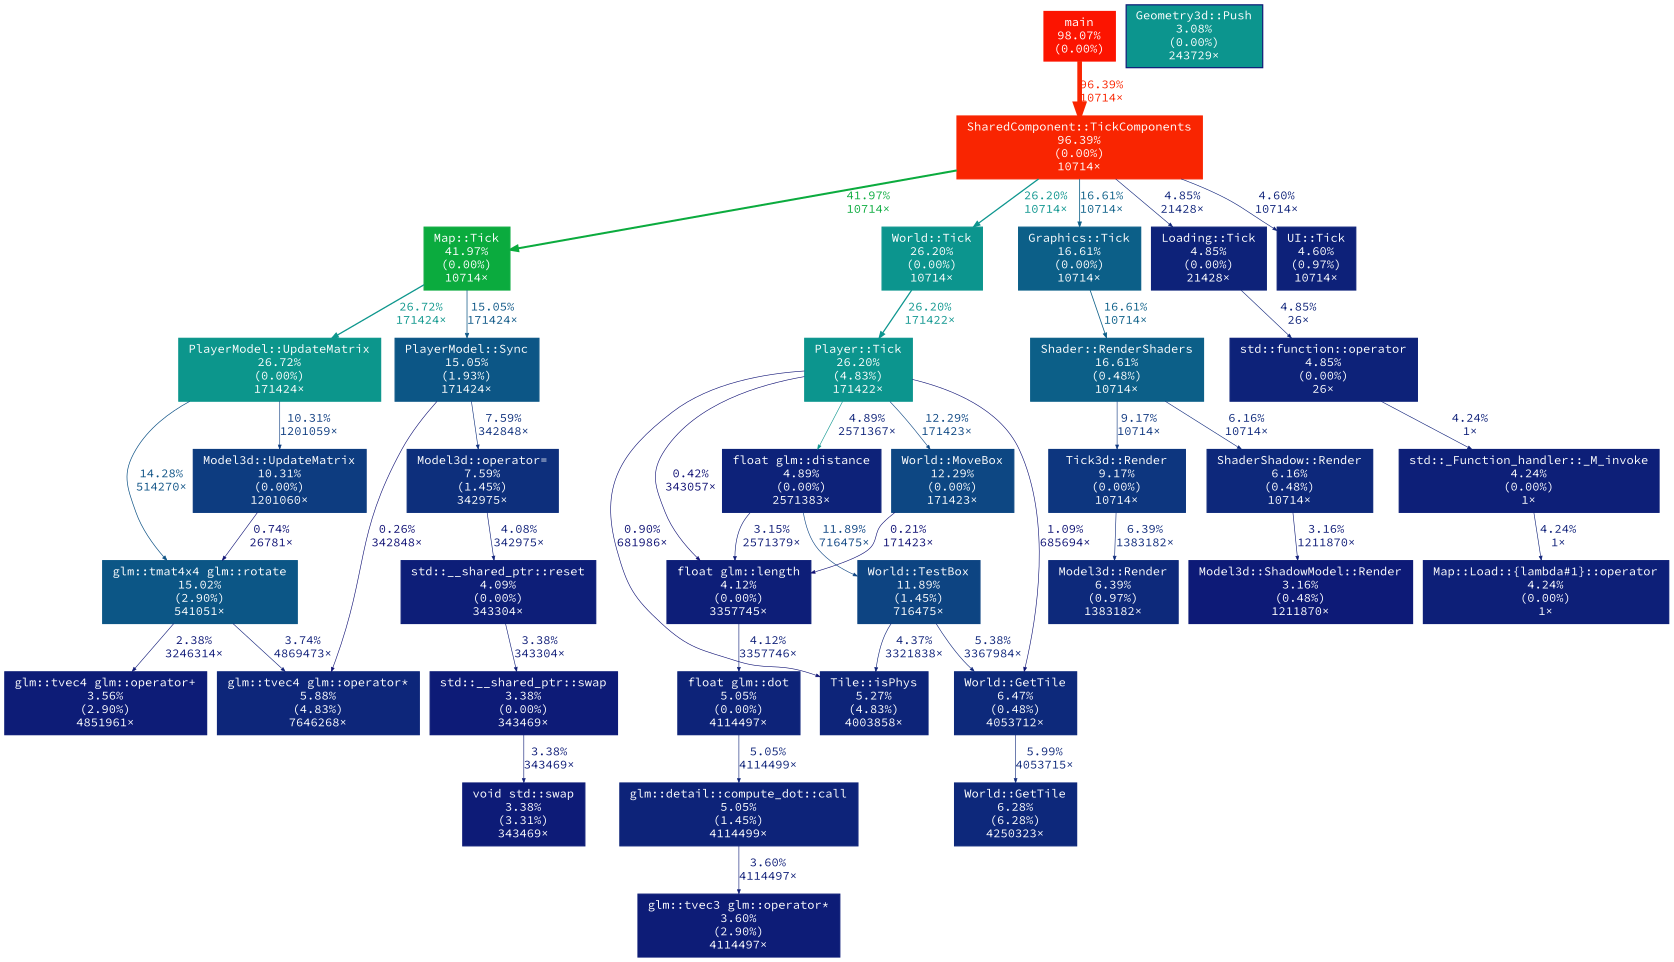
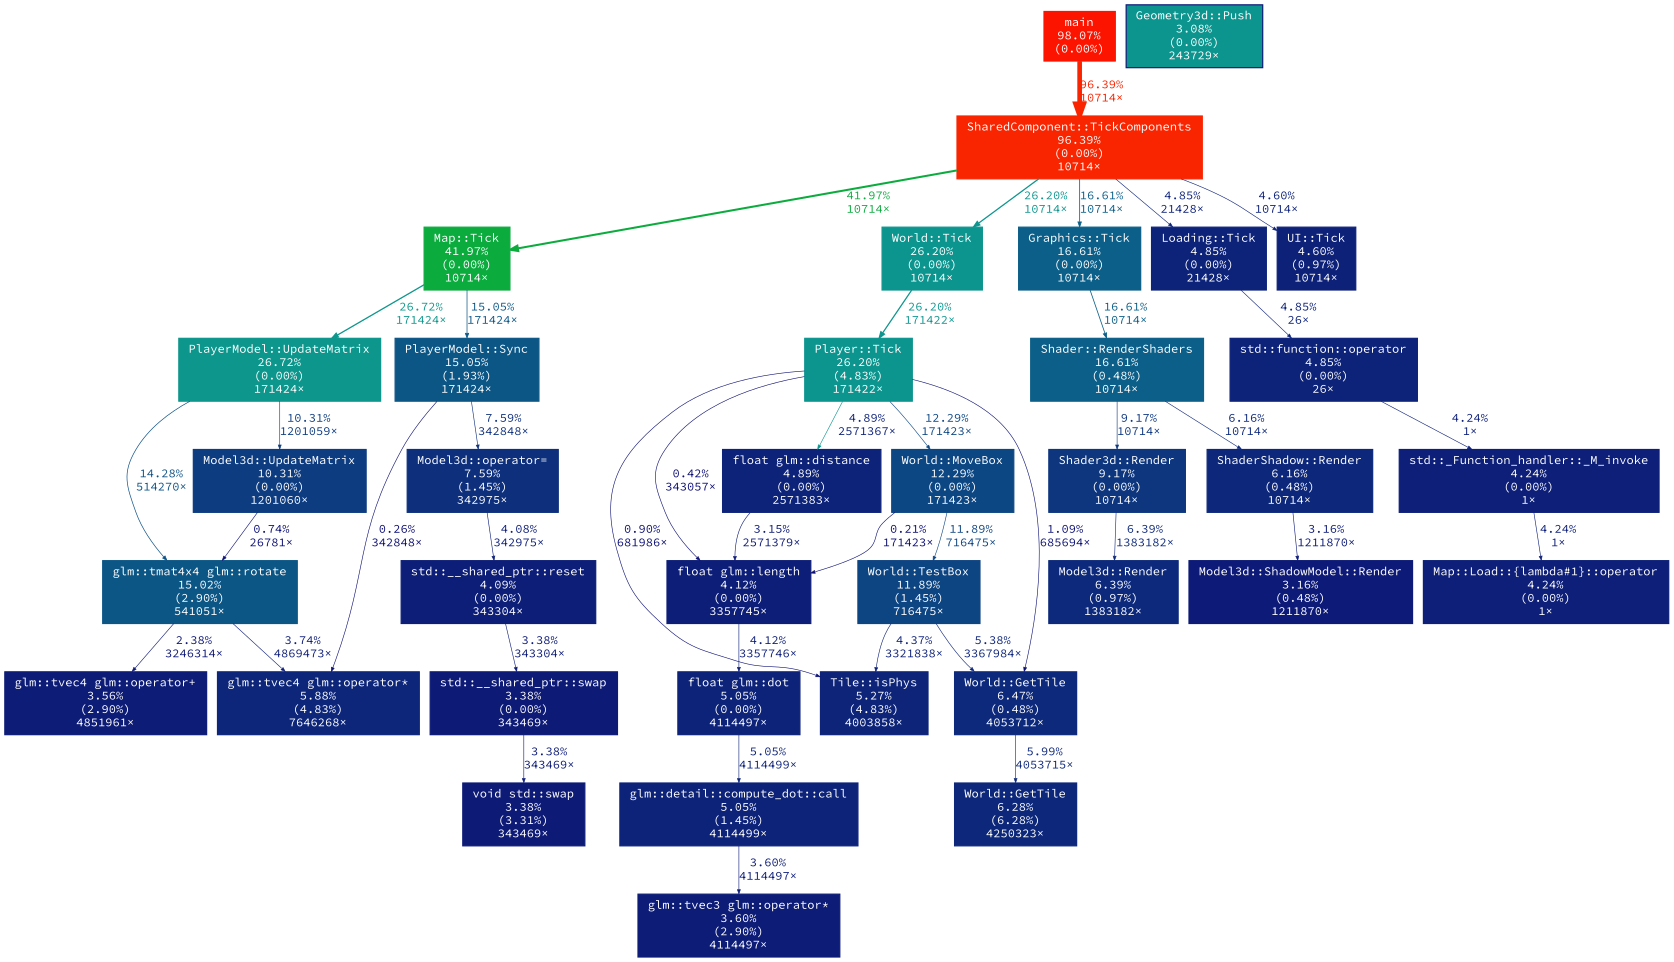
node "Tick3d::Render 9.17% (0.00%) 10714×": label "Tick3d::Render 9.17% (0.00%) 10714×" -> "Shader3d::Render 9.17% (0.00%) 10714×"
edge "float glm::distance 4.89% (0.00%) 2571383×" -> "World::TestBox 11.89% (1.45%) 716475×": now "World::MoveBox 12.29% (0.00%) 171423×" -> "World::TestBox 11.89% (1.45%) 716475×"
